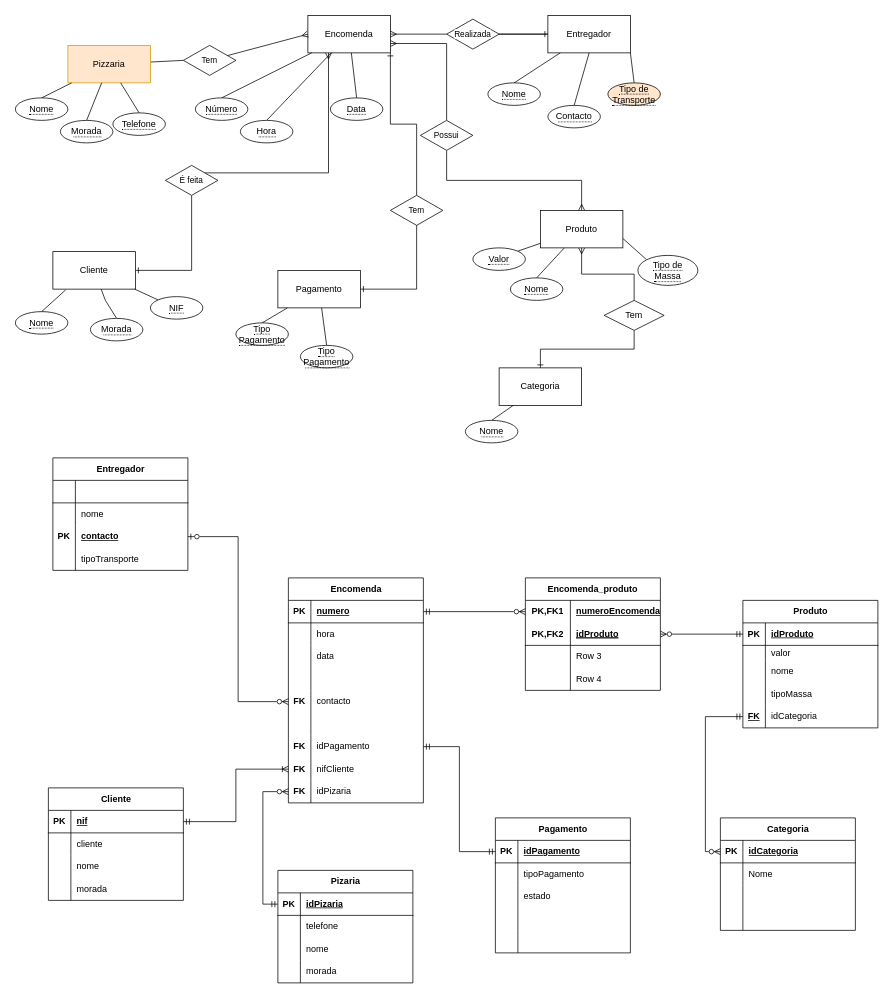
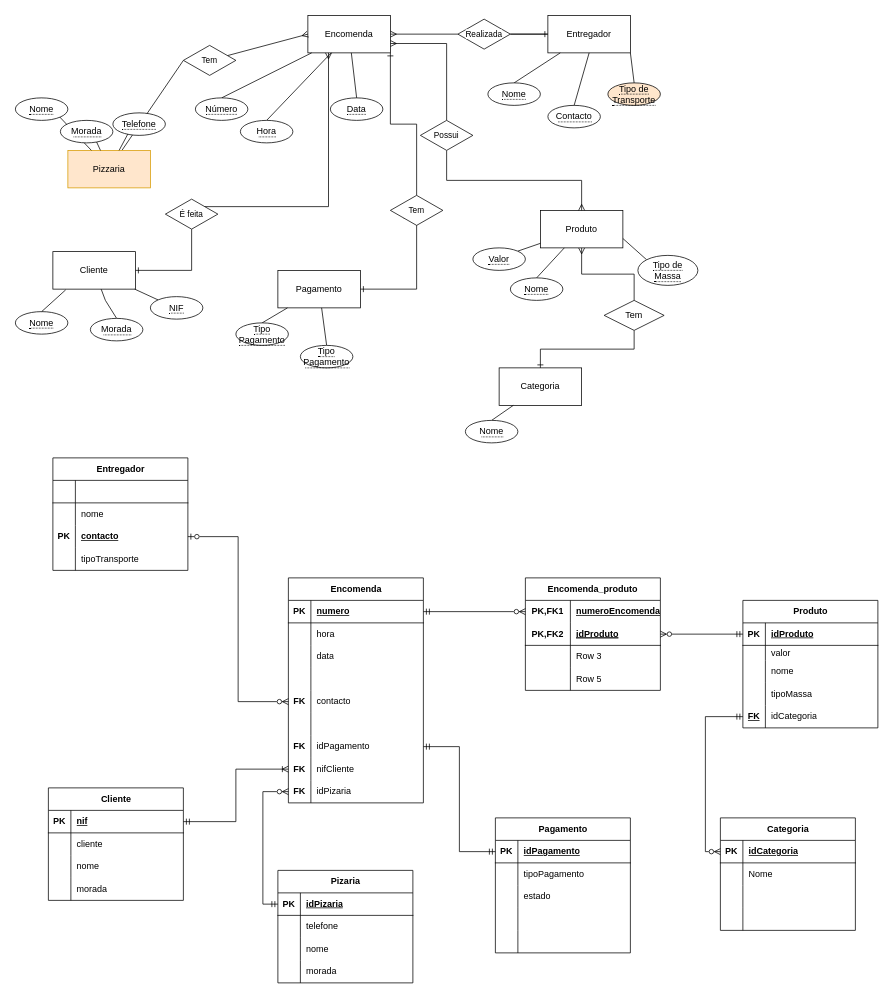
node "Realizada": moved (473, 34) -> (484, 34)
node "Pizzaria": moved (109, 64) -> (109, 169)
node "É feita": moved (192, 180) -> (192, 214)
node "Row 4": label "Row 4" -> "Row 5"
